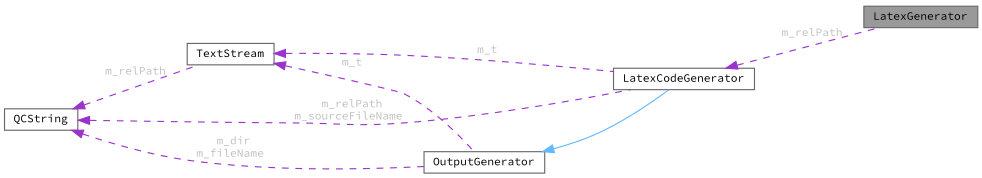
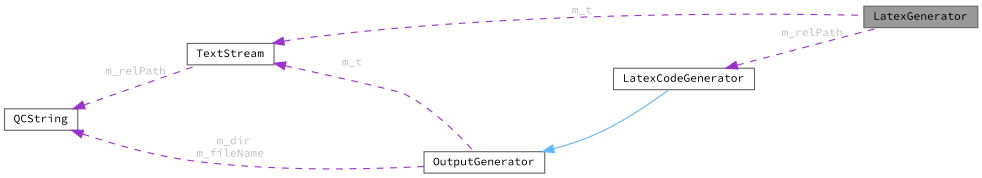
edge "LatexCodeGenerator" -> "TextStream": now "LatexGenerator" -> "TextStream"
edge "LatexCodeGenerator" -> "QCString": removed, label "m_relPath m_sourceFileName"
